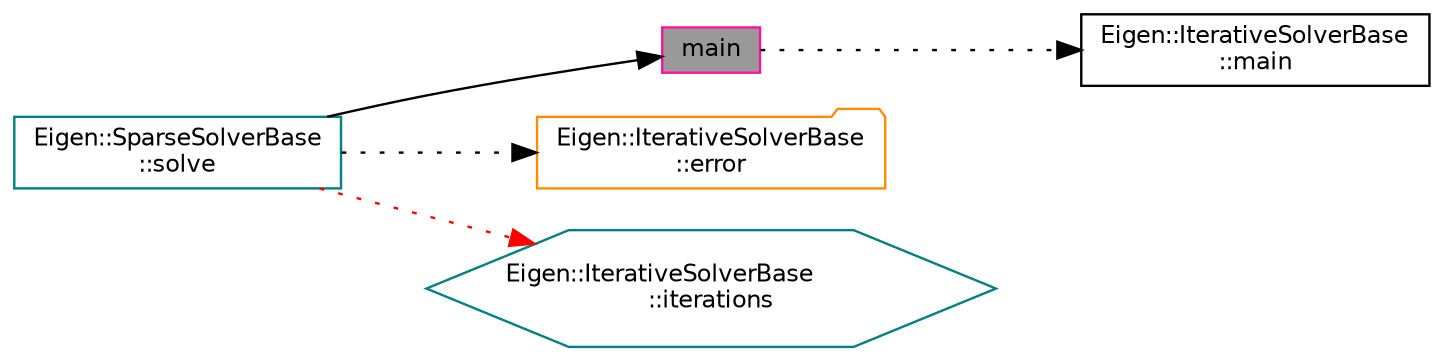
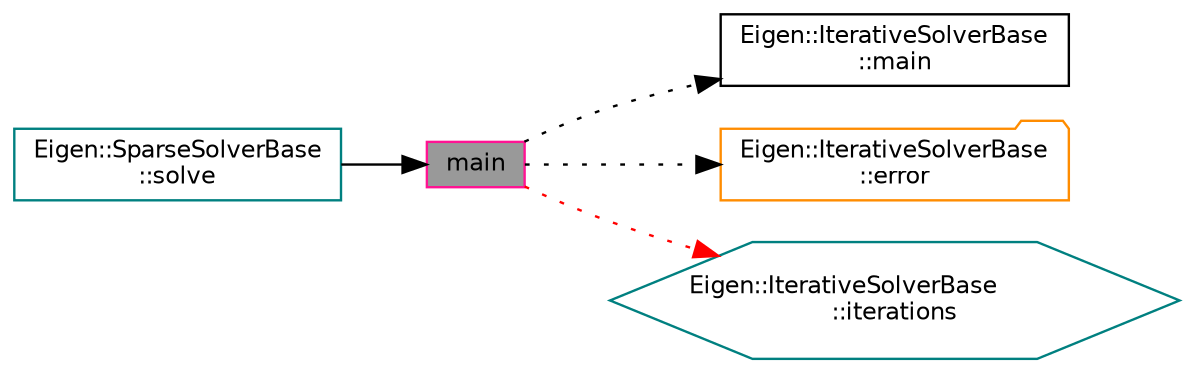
edge "Eigen::SparseSolverBase ::solve" -> "Eigen::IterativeSolverBase ::error": now "main" -> "Eigen::IterativeSolverBase ::error"
edge "Eigen::SparseSolverBase ::solve" -> "Eigen::IterativeSolverBase ::iterations": now "main" -> "Eigen::IterativeSolverBase ::iterations"
